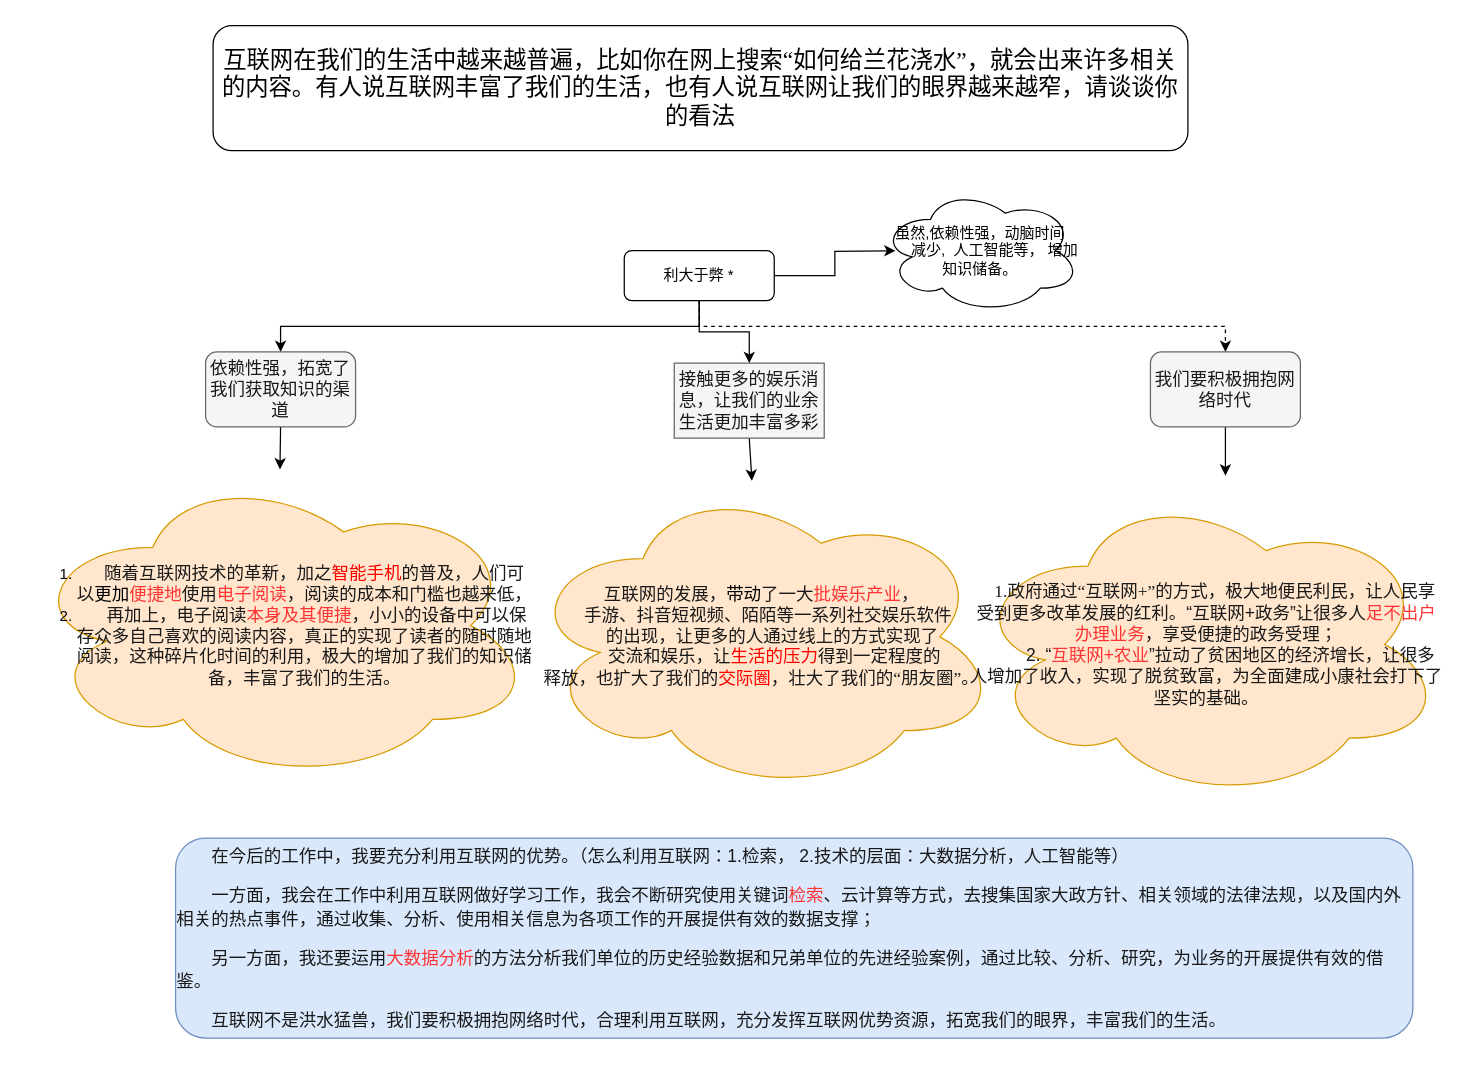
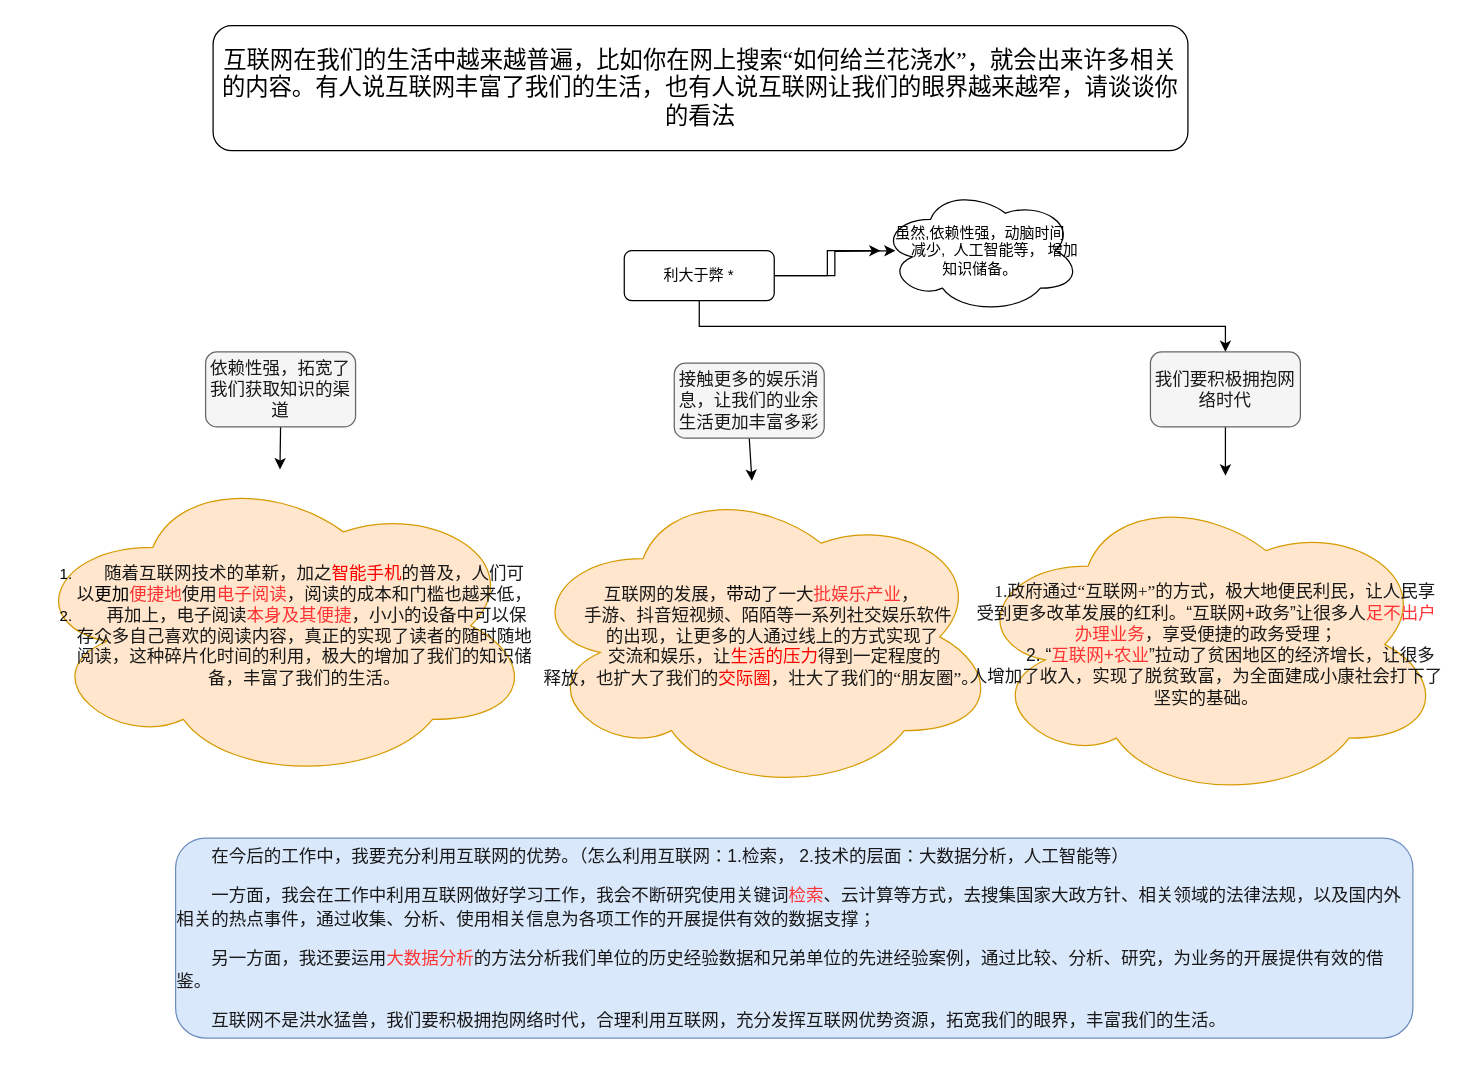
edge "利大于弊 *" -> "依赖性强，拓宽了我们获取知识的渠道": removed
edge "利大于弊 *" -> "我们要积极拥抱网络时代": style dashed -> solid
edge "利大于弊 *" -> "接触更多的娱乐消息，让我们的业余生活更加丰富多彩": now "利大于弊 *" -> "虽然,依赖性强，动脑时间 减少, 人工智能等， 增加知识储备。"
node "接触更多的娱乐消息，让我们的业余生活更加丰富多彩": shape rectangle -> rounded rectangle
